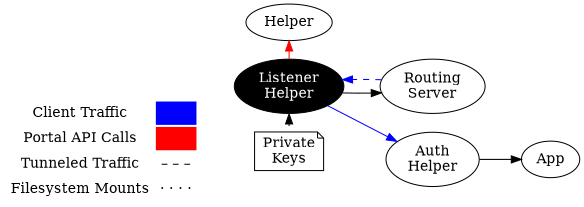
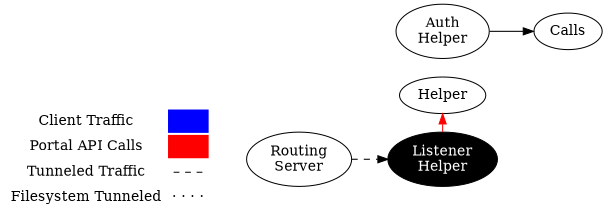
edge "Routing Server" -> "Listener Helper": color blue -> black
edge "Listener Helper" -> "Routing Server": removed
edge "Listener Helper" -> "Auth Helper": removed
node "Private Keys": removed
node "App": label "App" -> "Calls"
node "Client Traffic": text "Filesystem Mounts" -> "Filesystem Tunneled"
